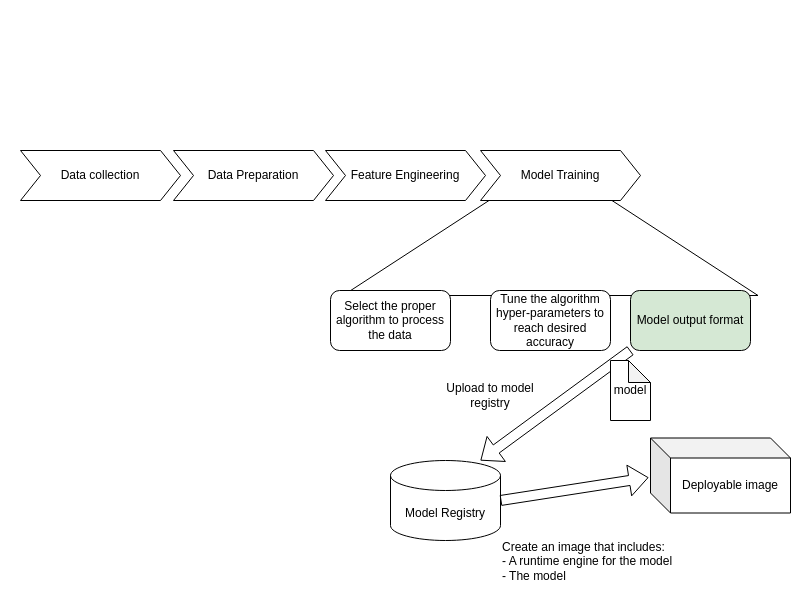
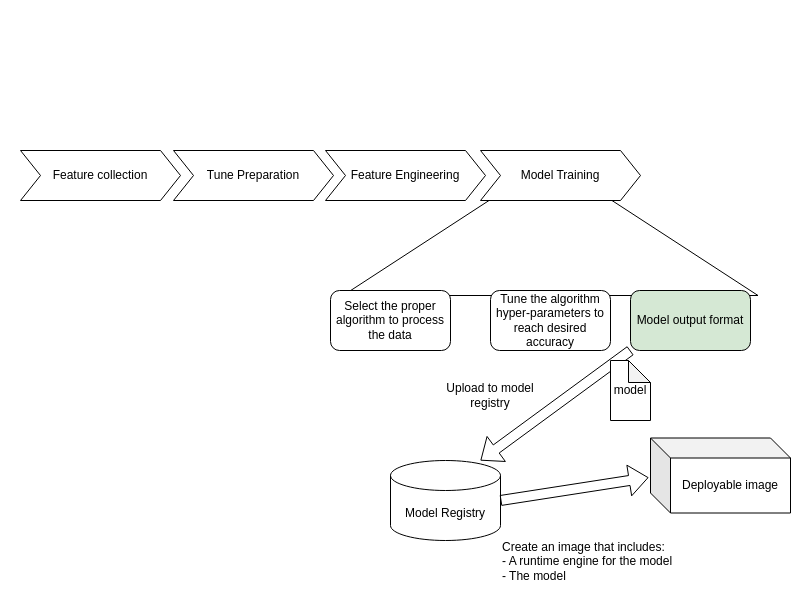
node "Data collection": label "Data collection" -> "Feature collection"
node "Data Preparation": label "Data Preparation" -> "Tune Preparation"
